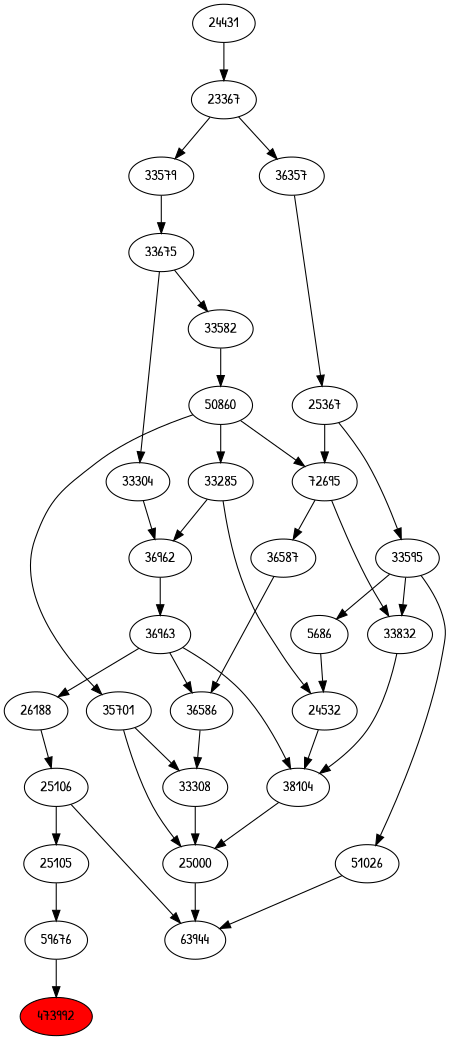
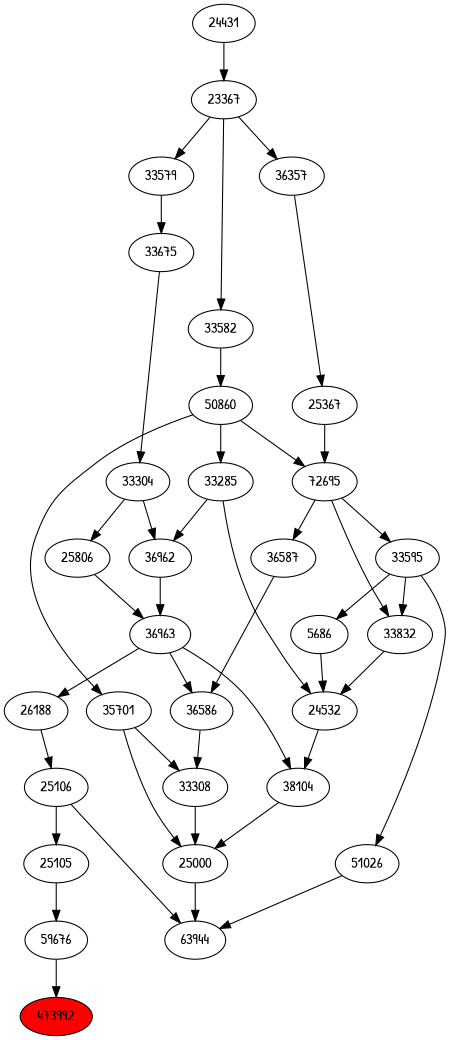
edge "33675" -> "33582": now "23367" -> "33582"
edge "25367" -> "33595": now "72695" -> "33595"
node "25806": added
edge "33832" -> "38104": now "33832" -> "24532"
